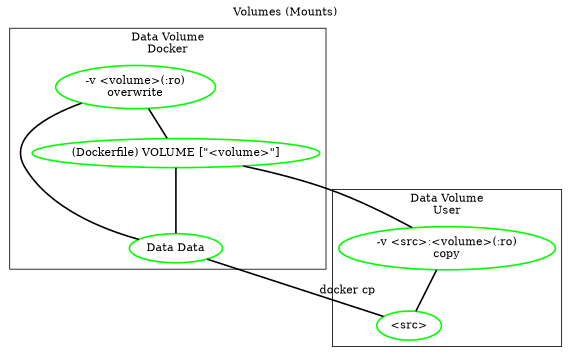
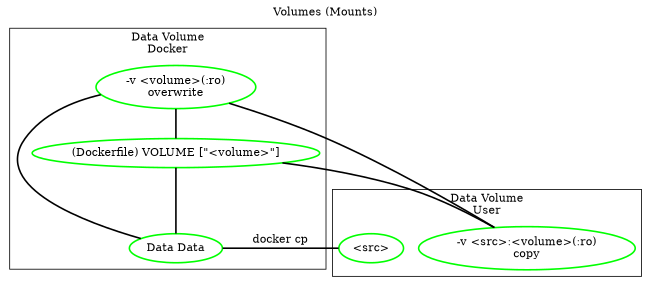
edge "-v <src>:<volume>(:ro) copy" -- "<src>": now "-v <src>:<volume>(:ro) copy" -- "-v <volume>(:ro) overwrite"
